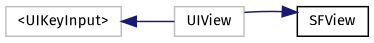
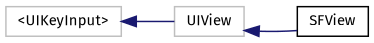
edge "UIView" -> "SFView": reversed
